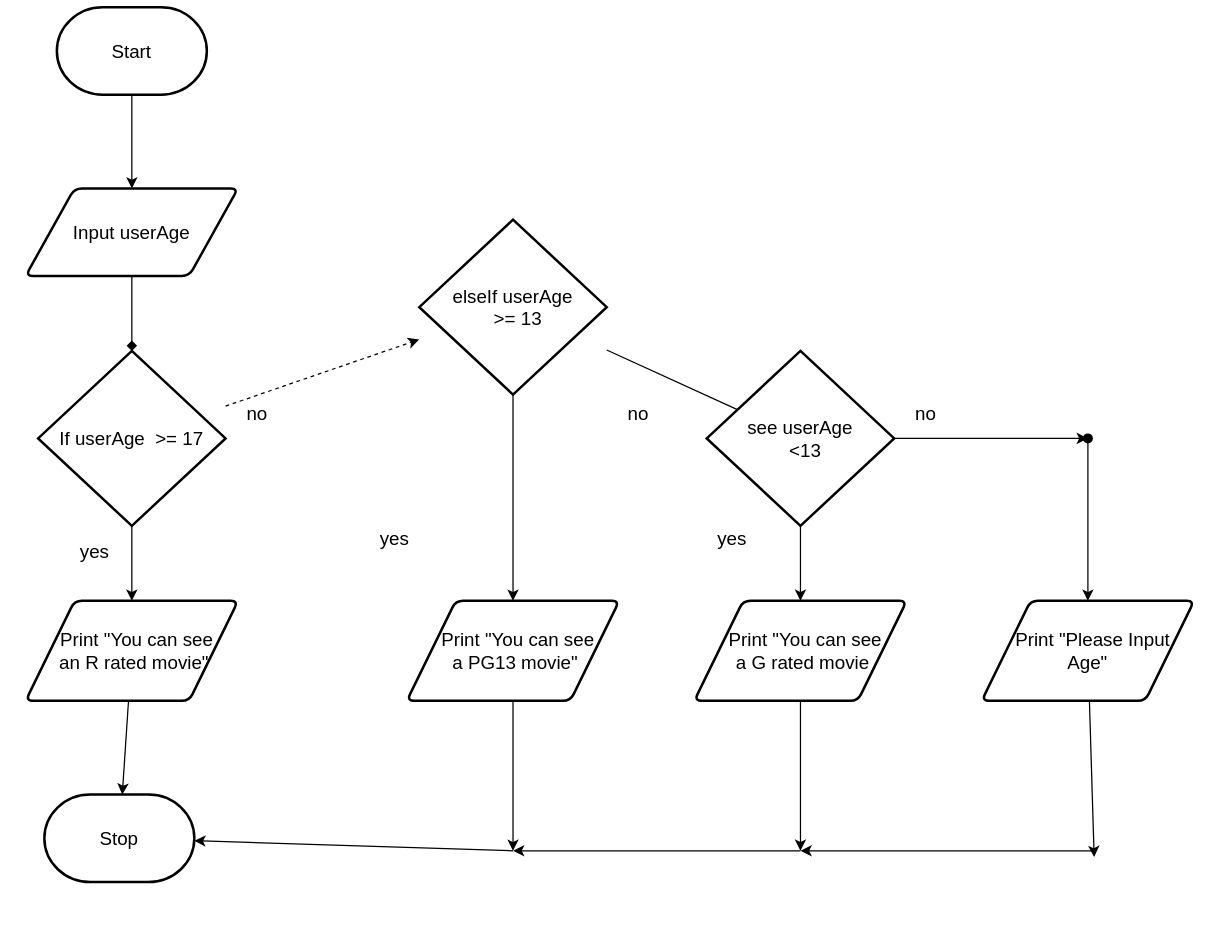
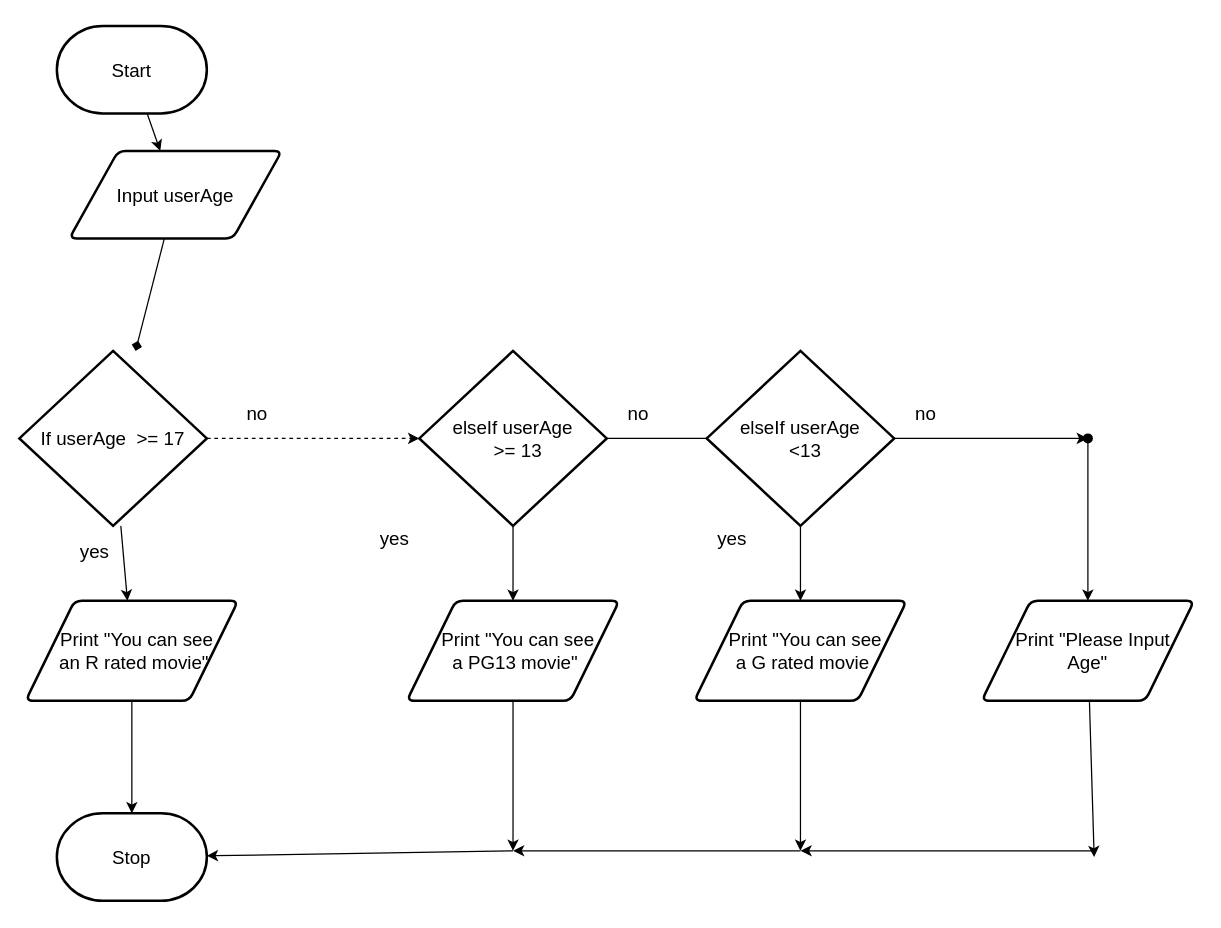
node "Start": moved (132, 51) -> (132, 69)
node "Input userAge": moved (132, 232) -> (176, 194)
node "elseIf userAge >= 13": moved (513, 307) -> (513, 438)
node "If userAge >= 17": moved (132, 438) -> (113, 438)
node "see userAge <13": label "see userAge <13" -> "elseIf userAge <13"
node "Stop": moved (119, 838) -> (132, 857)
